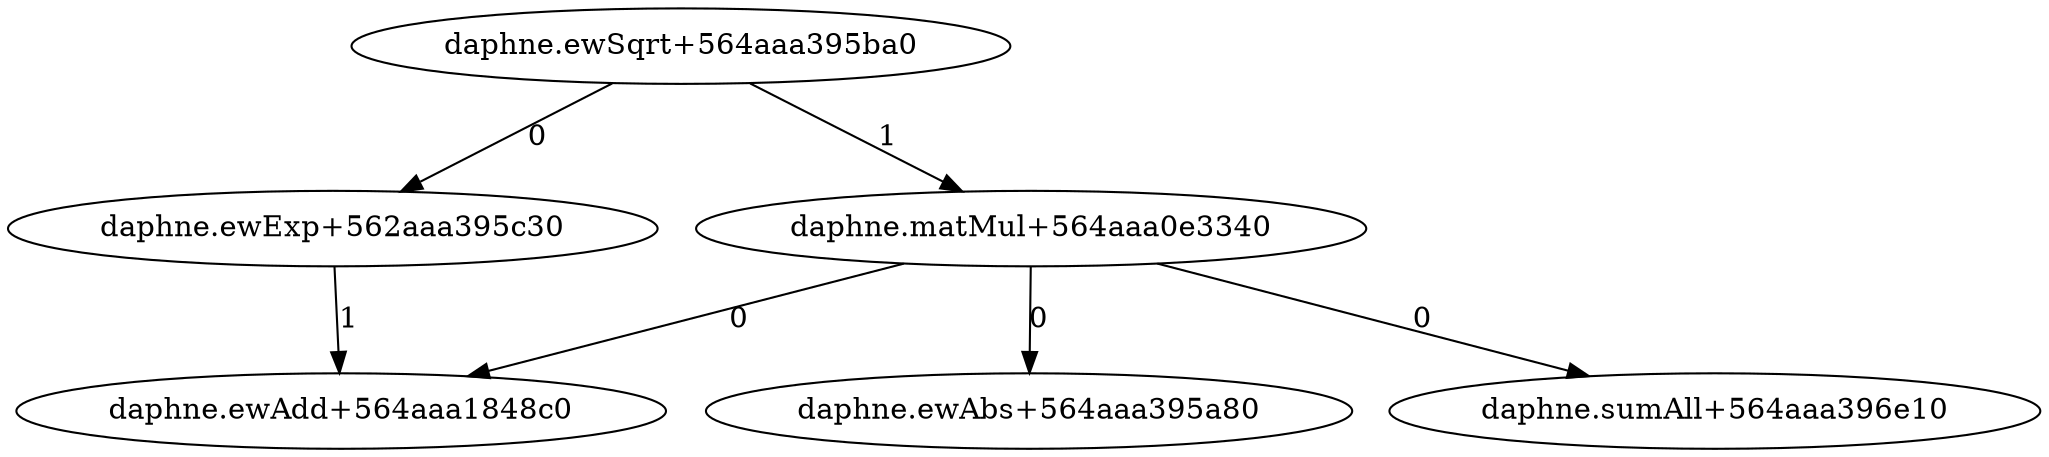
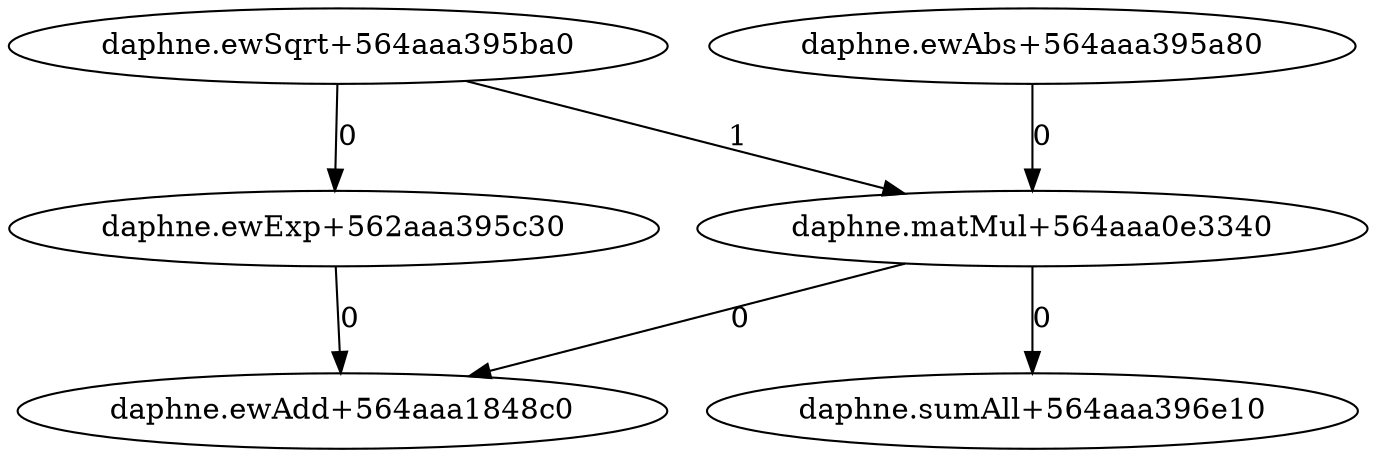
edge "daphne.matMul+564aaa0e3340" -> "daphne.ewAbs+564aaa395a80": reversed
edge "daphne.ewExp+562aaa395c30" -> "daphne.ewAdd+564aaa1848c0": label "1" -> "0"
